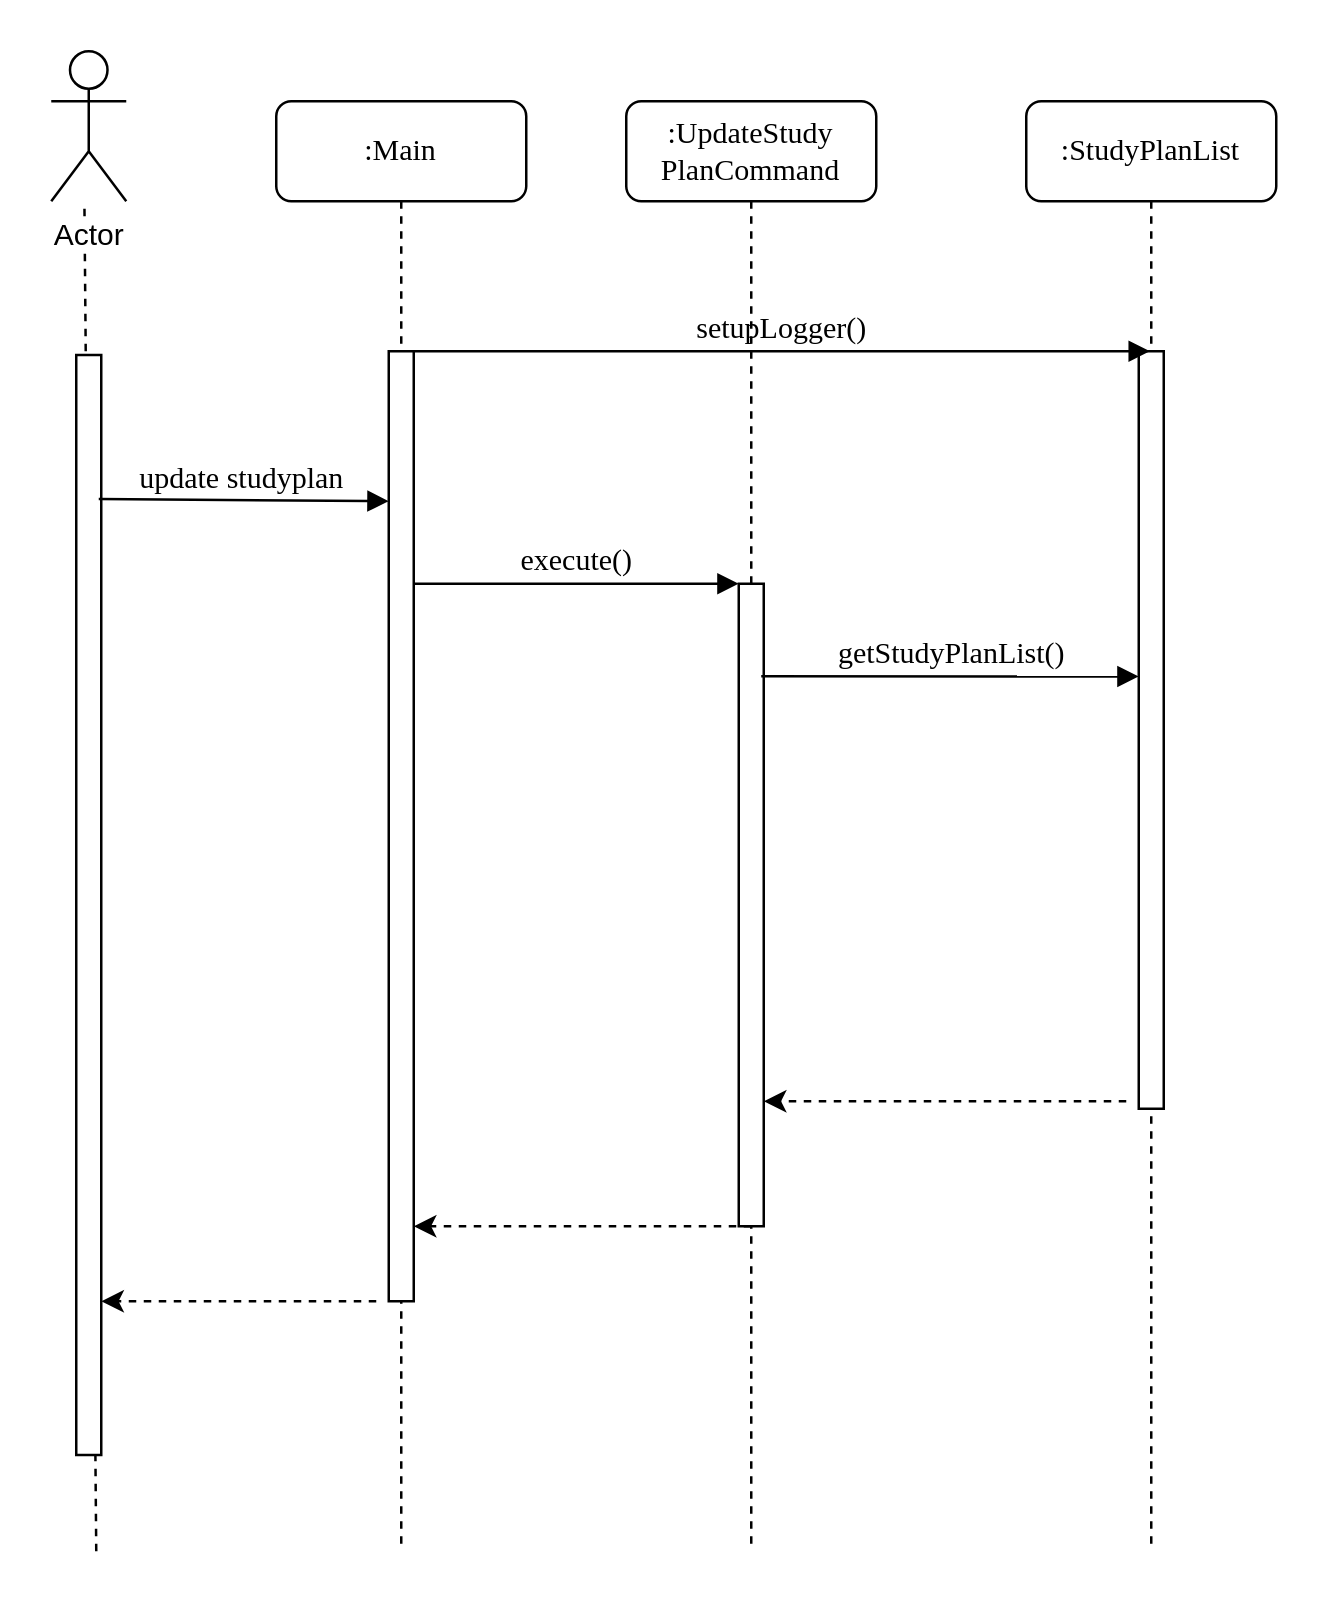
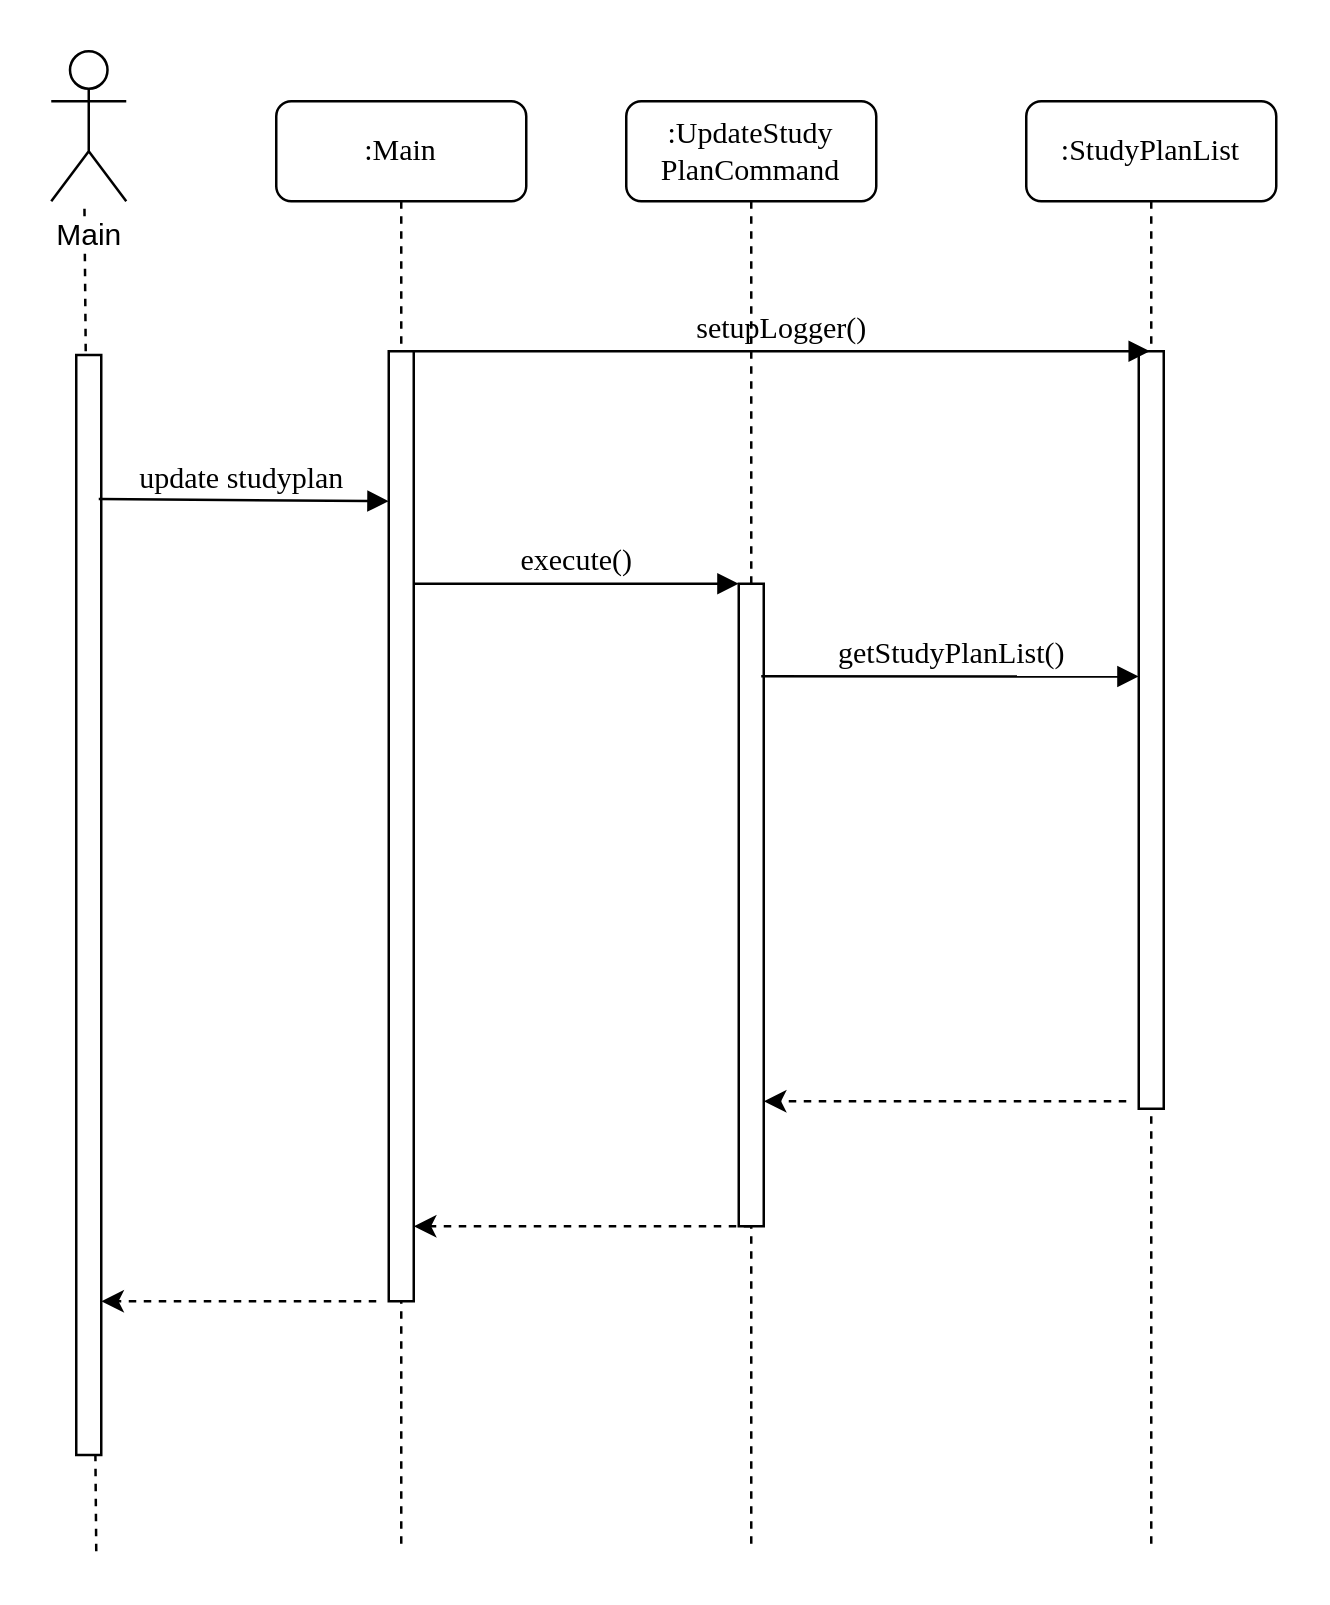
node "Actor": label "Actor" -> "Main"
